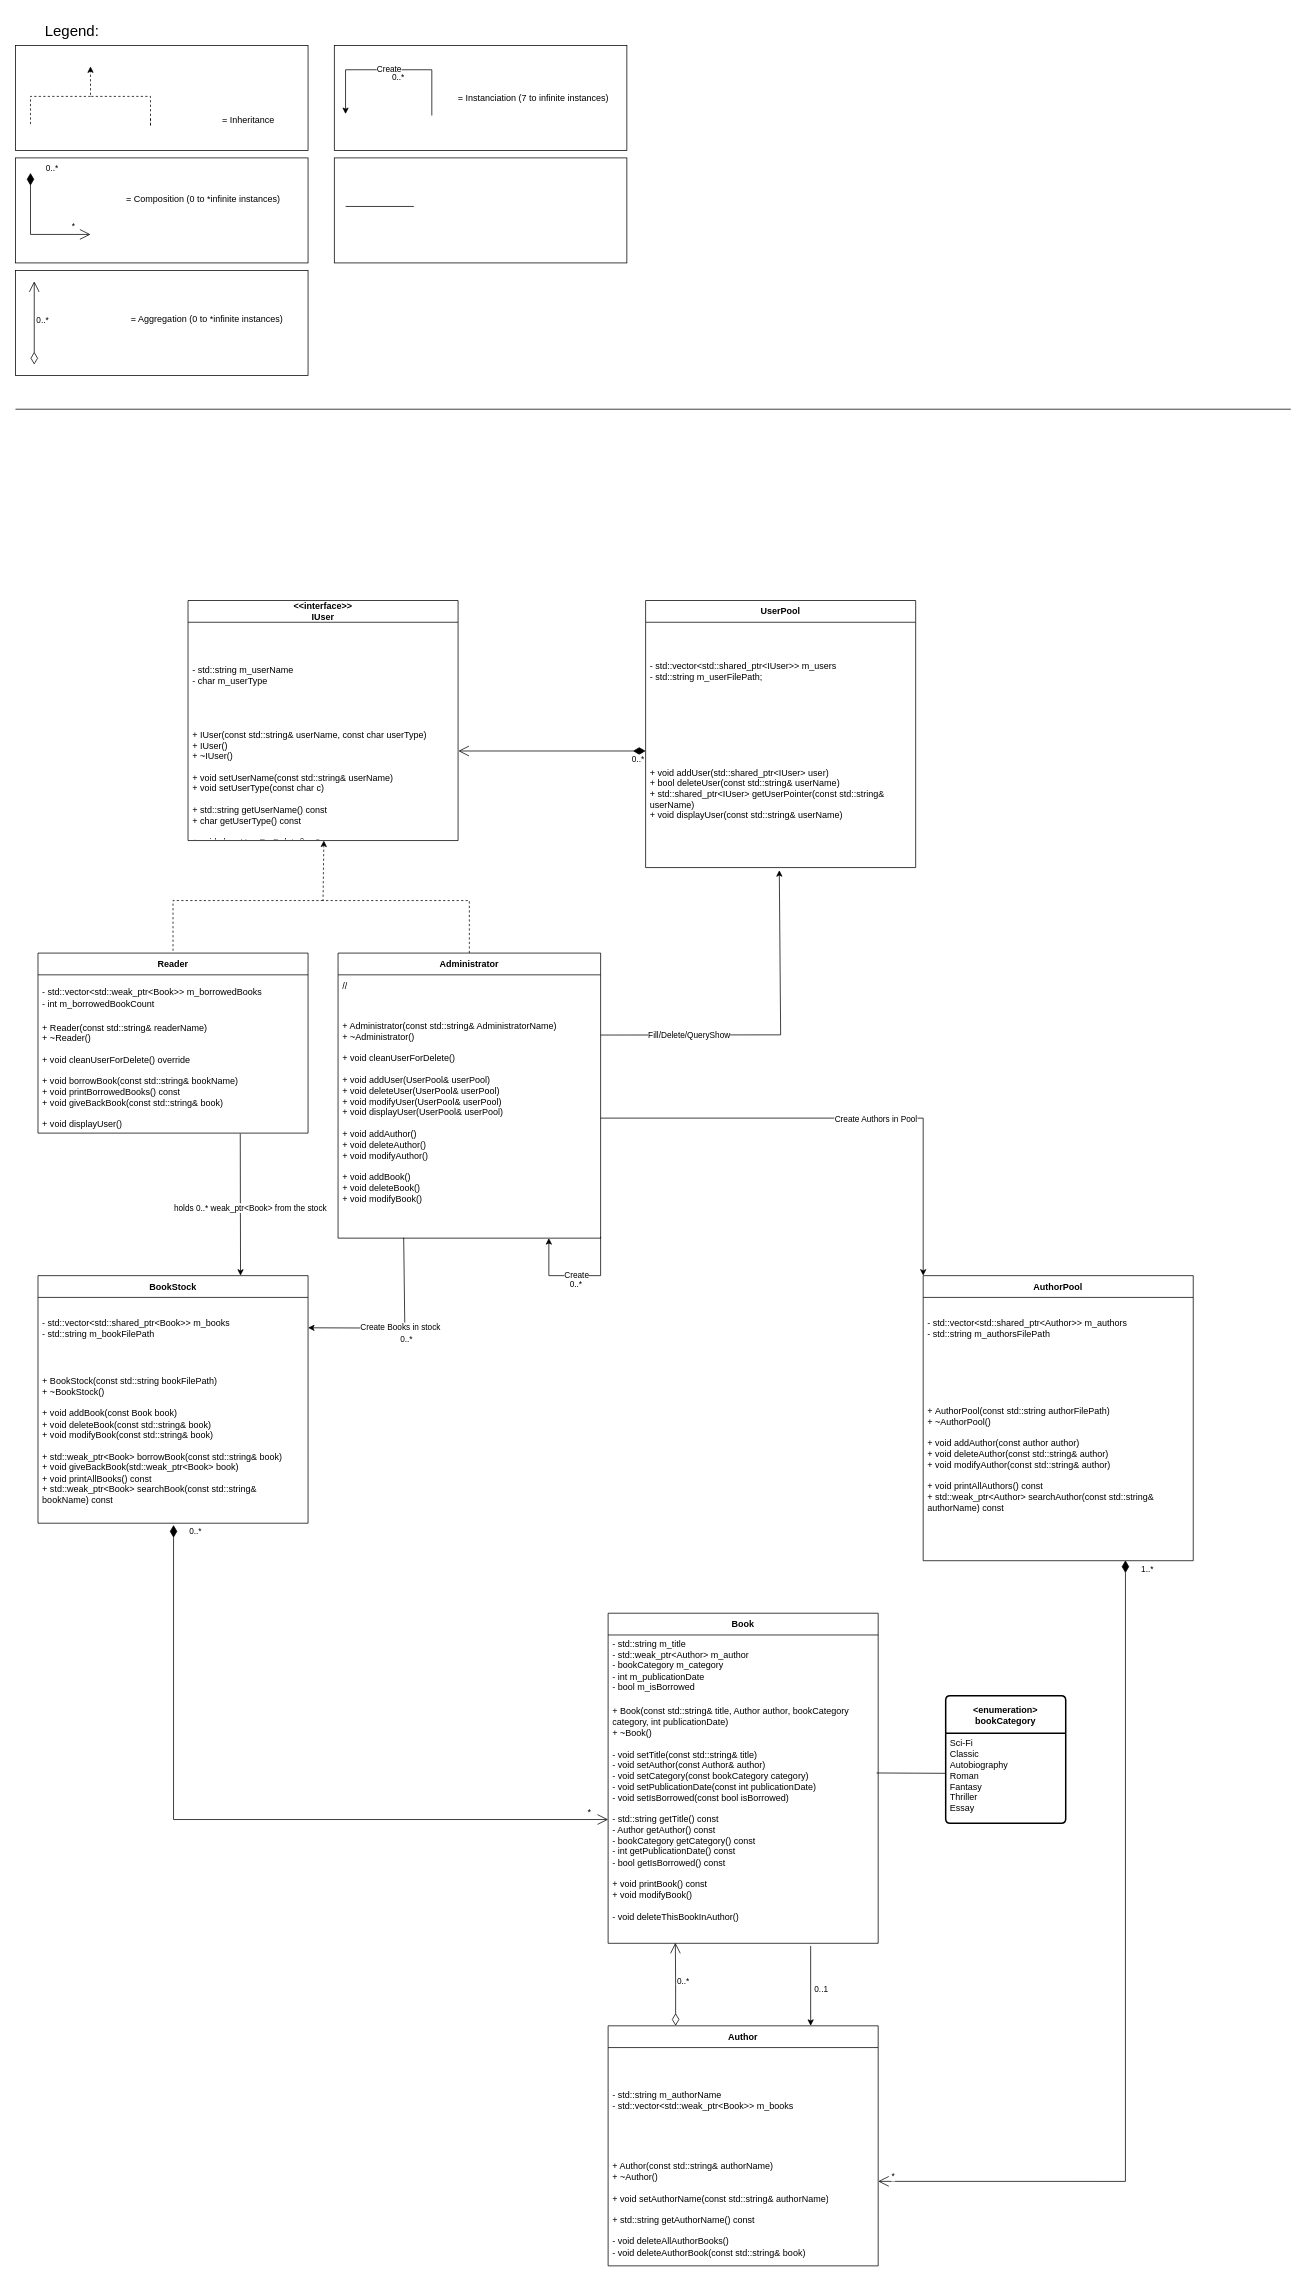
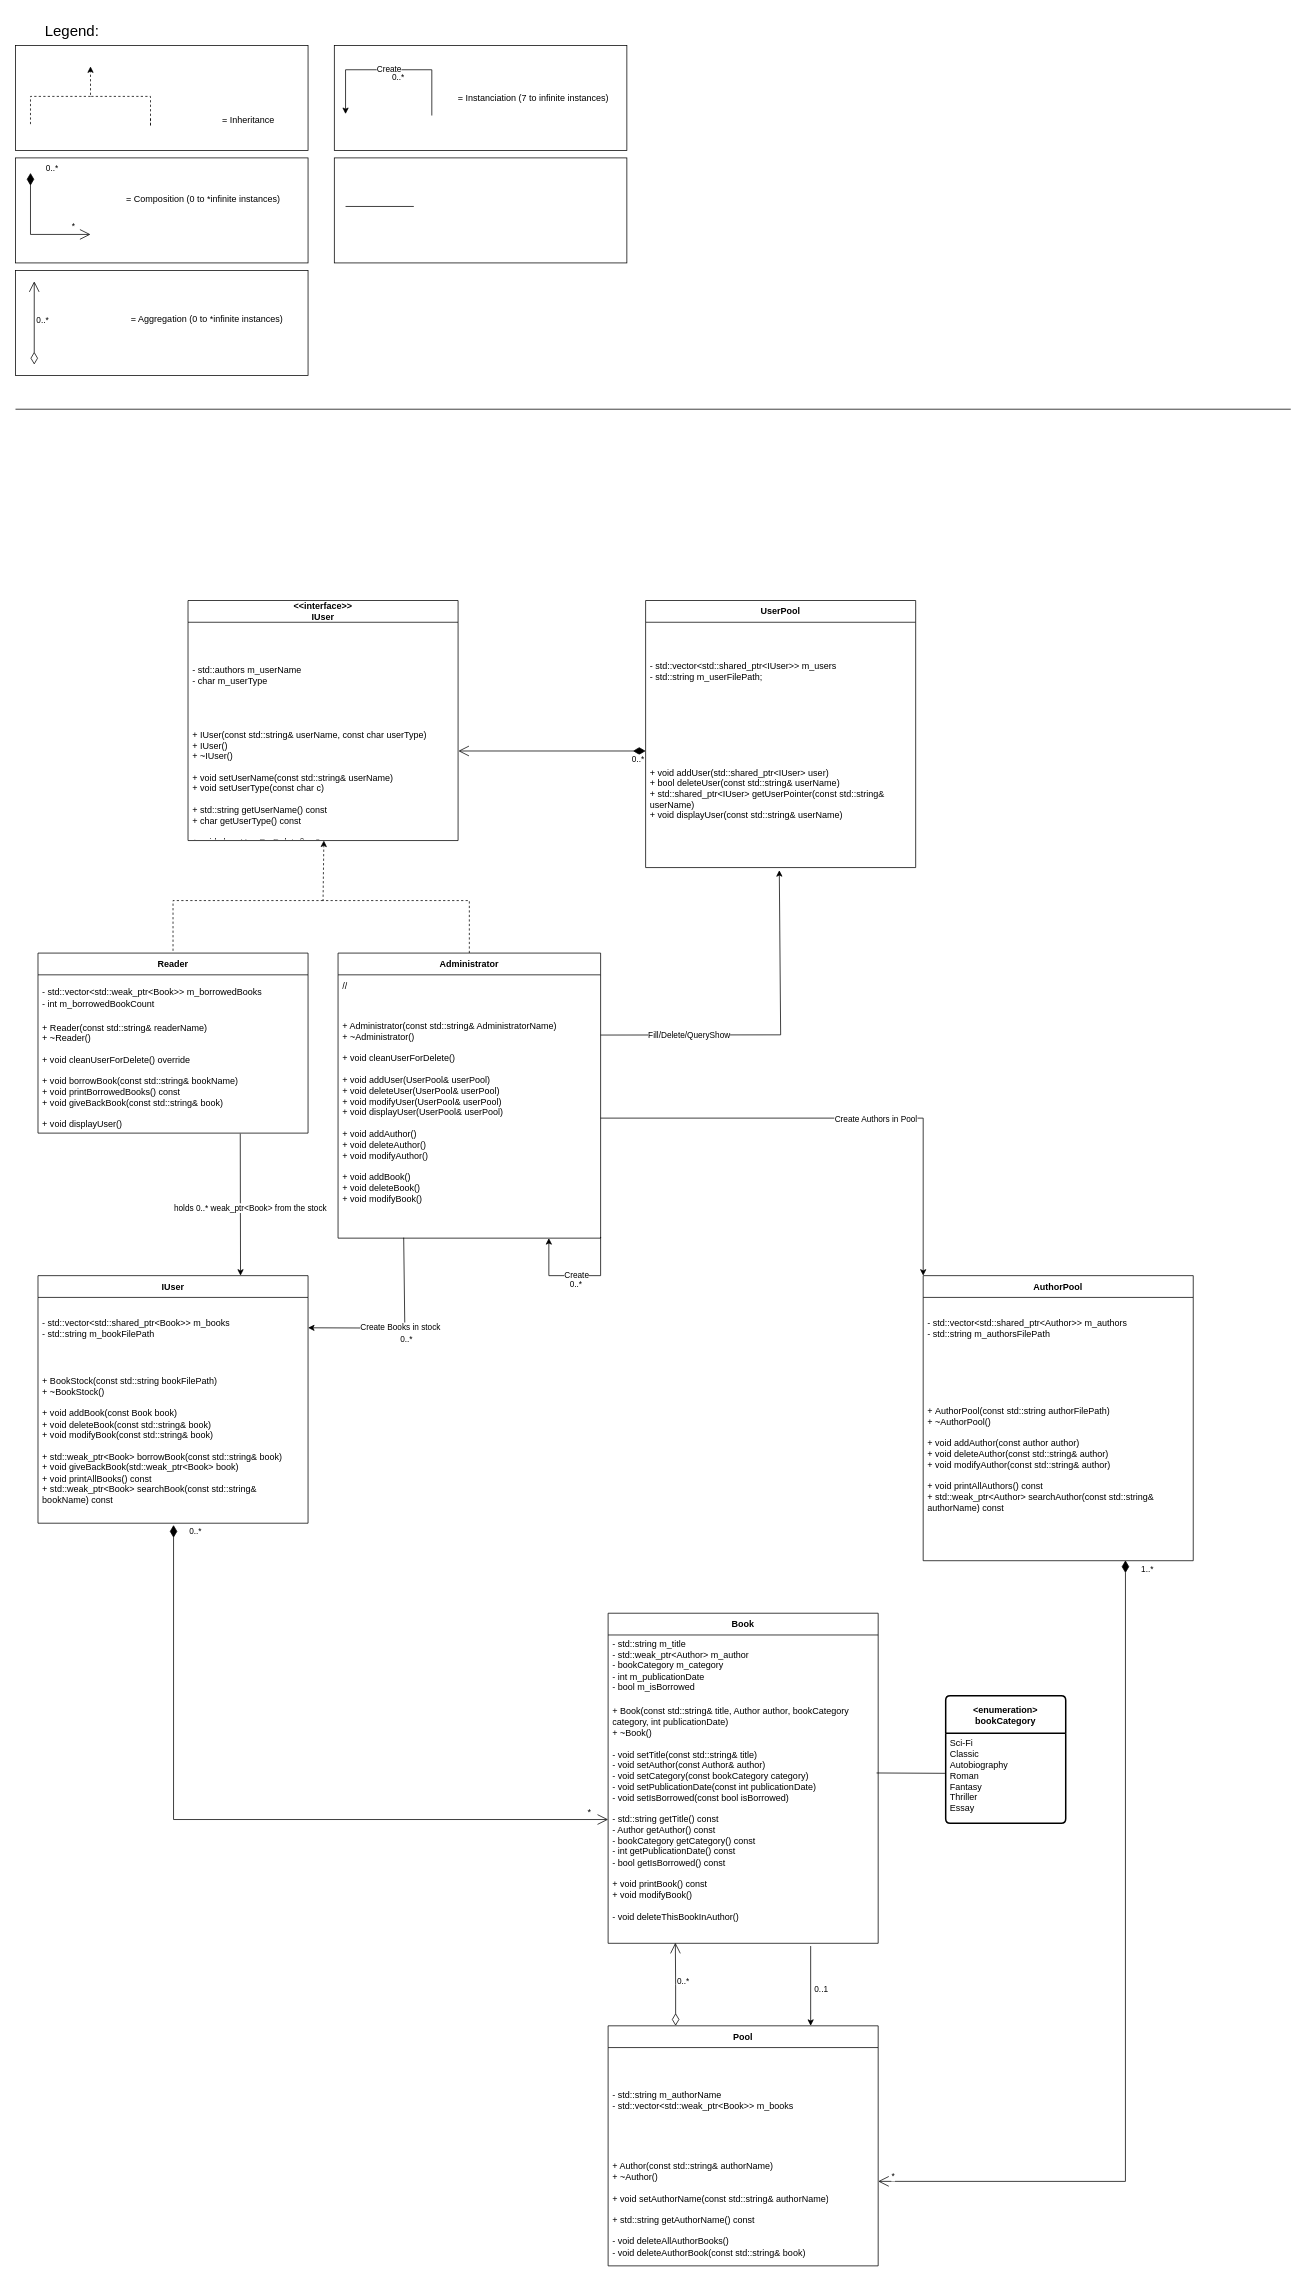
node "- std::string m_userName - char m_userType": label "- std::string m_userName - char m_userType" -> "- std::authors m_userName - char m_userType"
node "BookStock": label "BookStock" -> "IUser"
node "Author": label "Author" -> "Pool"
